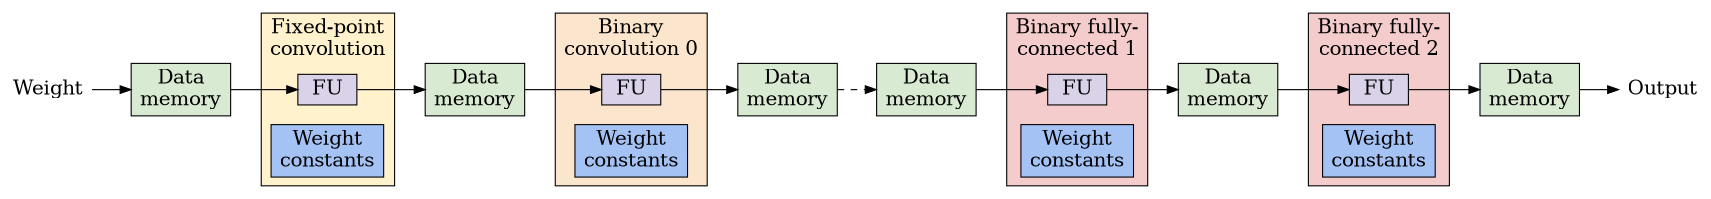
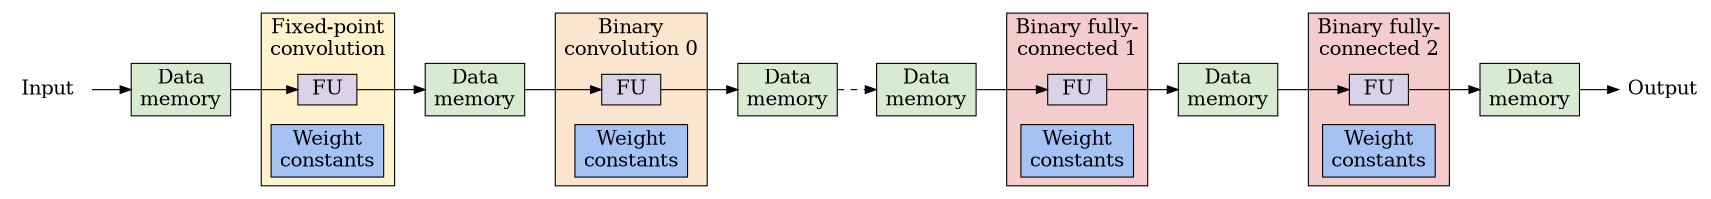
node "Weight": label "Weight" -> "Input"
